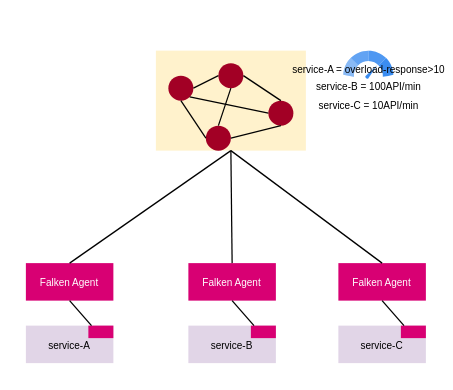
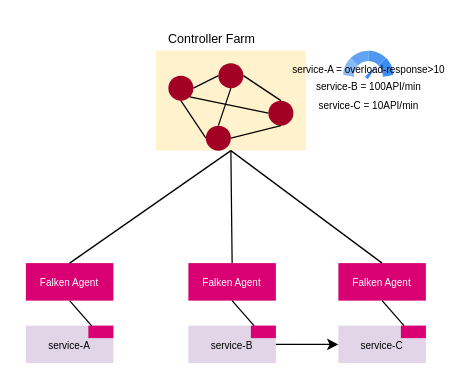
node "Controller Farm": added
edge "service-B" -> "service-C": added
